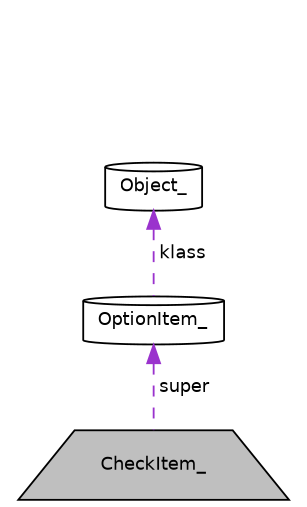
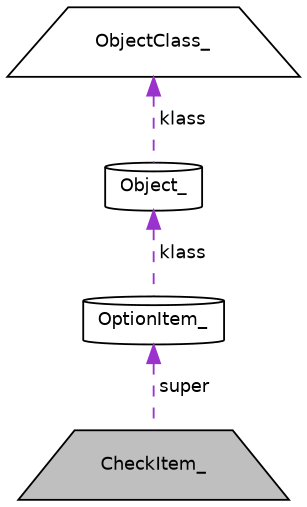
node "ObjectClass_": added
